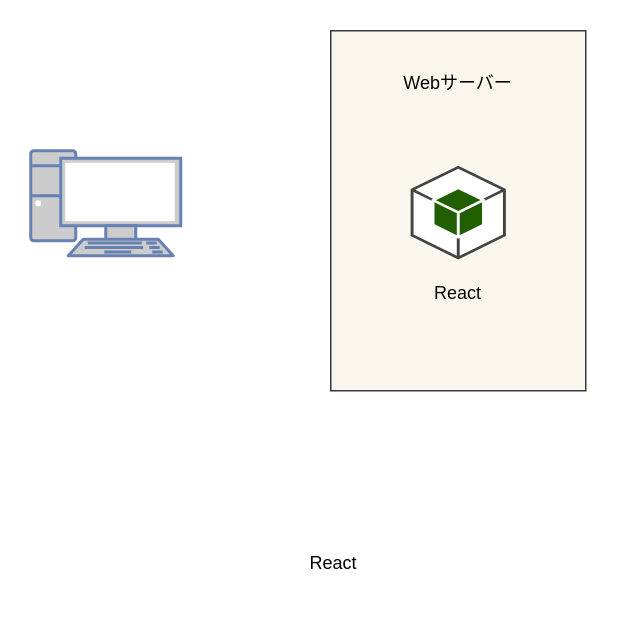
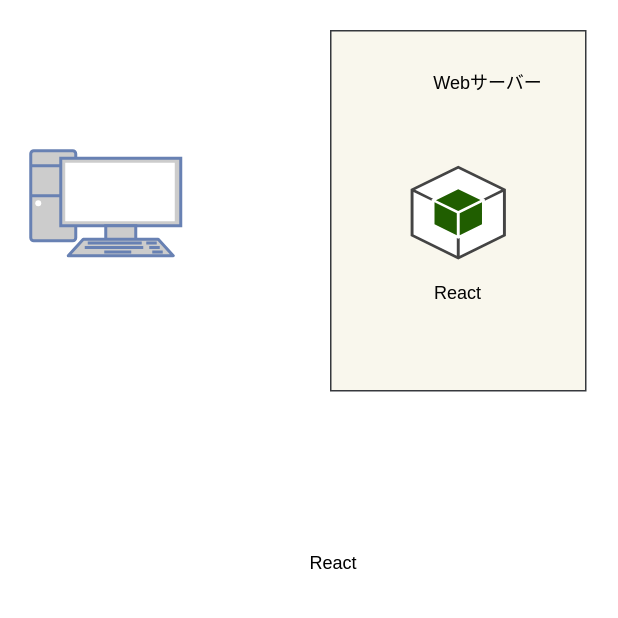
node "Webサーバー": moved (458, 83) -> (488, 83)
